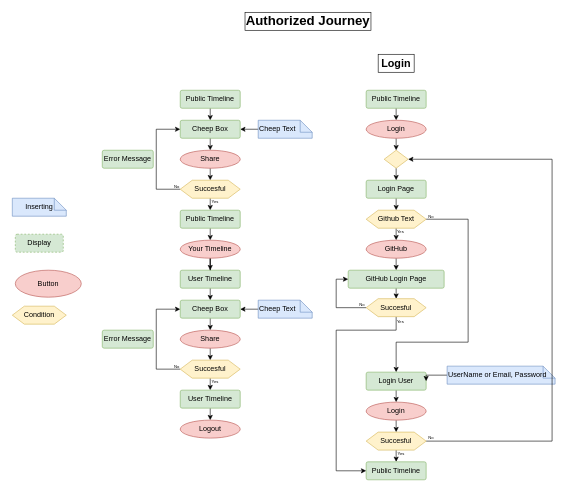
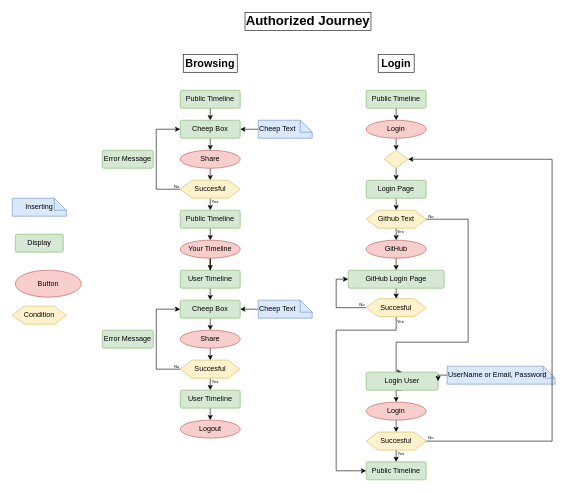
node "Browsing": added
node "Display": style dashed -> solid
node "Login User": size 60x18 -> 72x18
